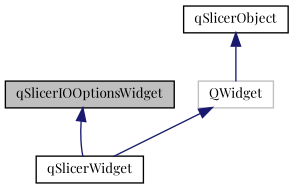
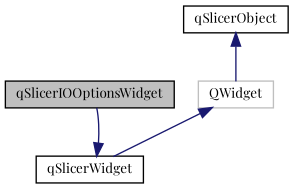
edge "qSlicerWidget" -> "qSlicerIOOptionsWidget": reversed
